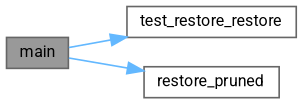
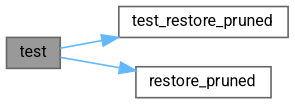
node "test_restore_restore": label "test_restore_restore" -> "test_restore_pruned"
node "main": label "main" -> "test"
